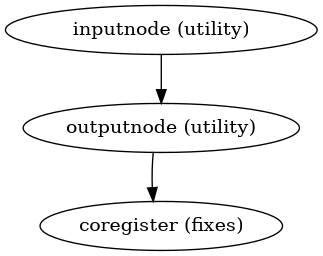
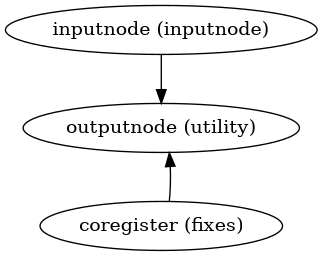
node "inputnode (utility)": label "inputnode (utility)" -> "inputnode (inputnode)"
edge "outputnode (utility)" -> "coregister (fixes)": reversed
